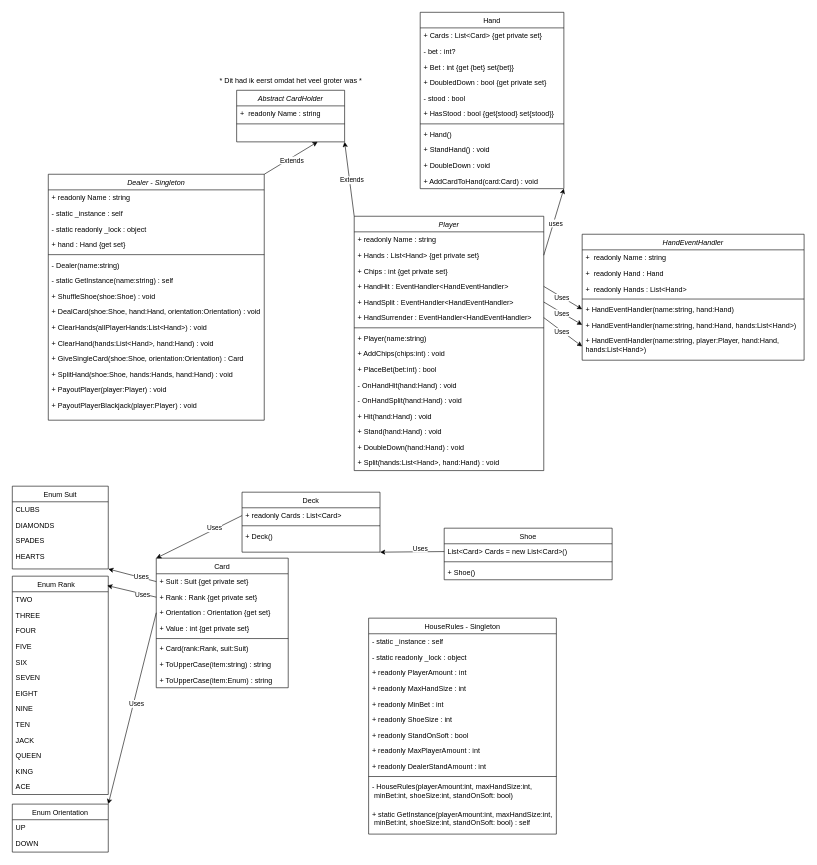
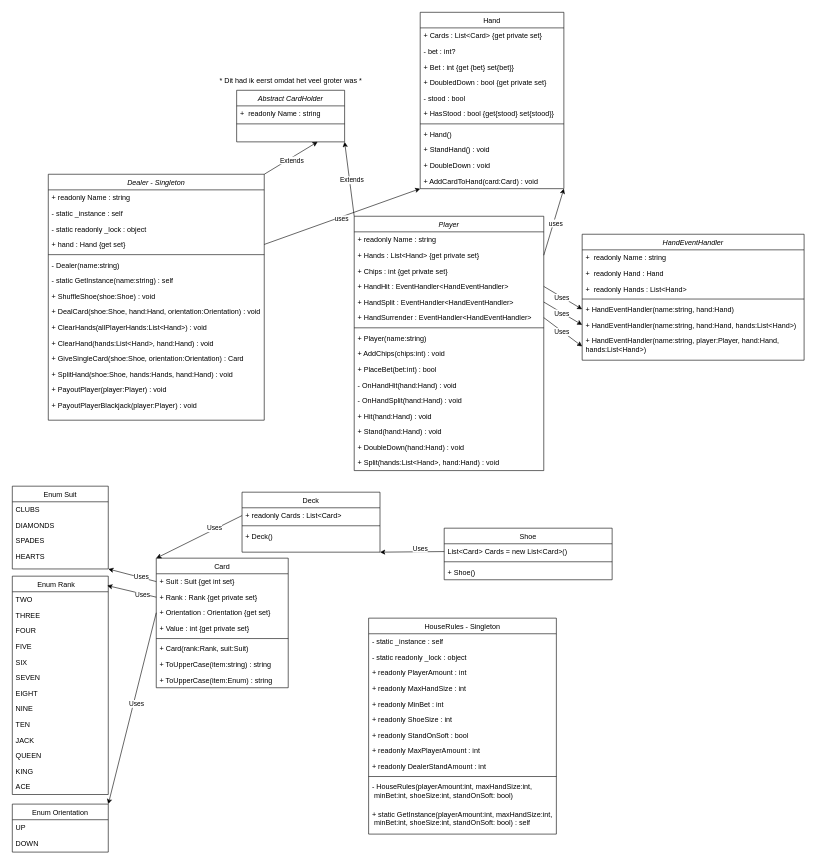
edge "+ hand : Hand {get set}" -> "Hand": added, label "uses"
node "+ Suit : Suit {get private set}": label "+ Suit : Suit {get private set}" -> "+ Suit : Suit {get int set}"
